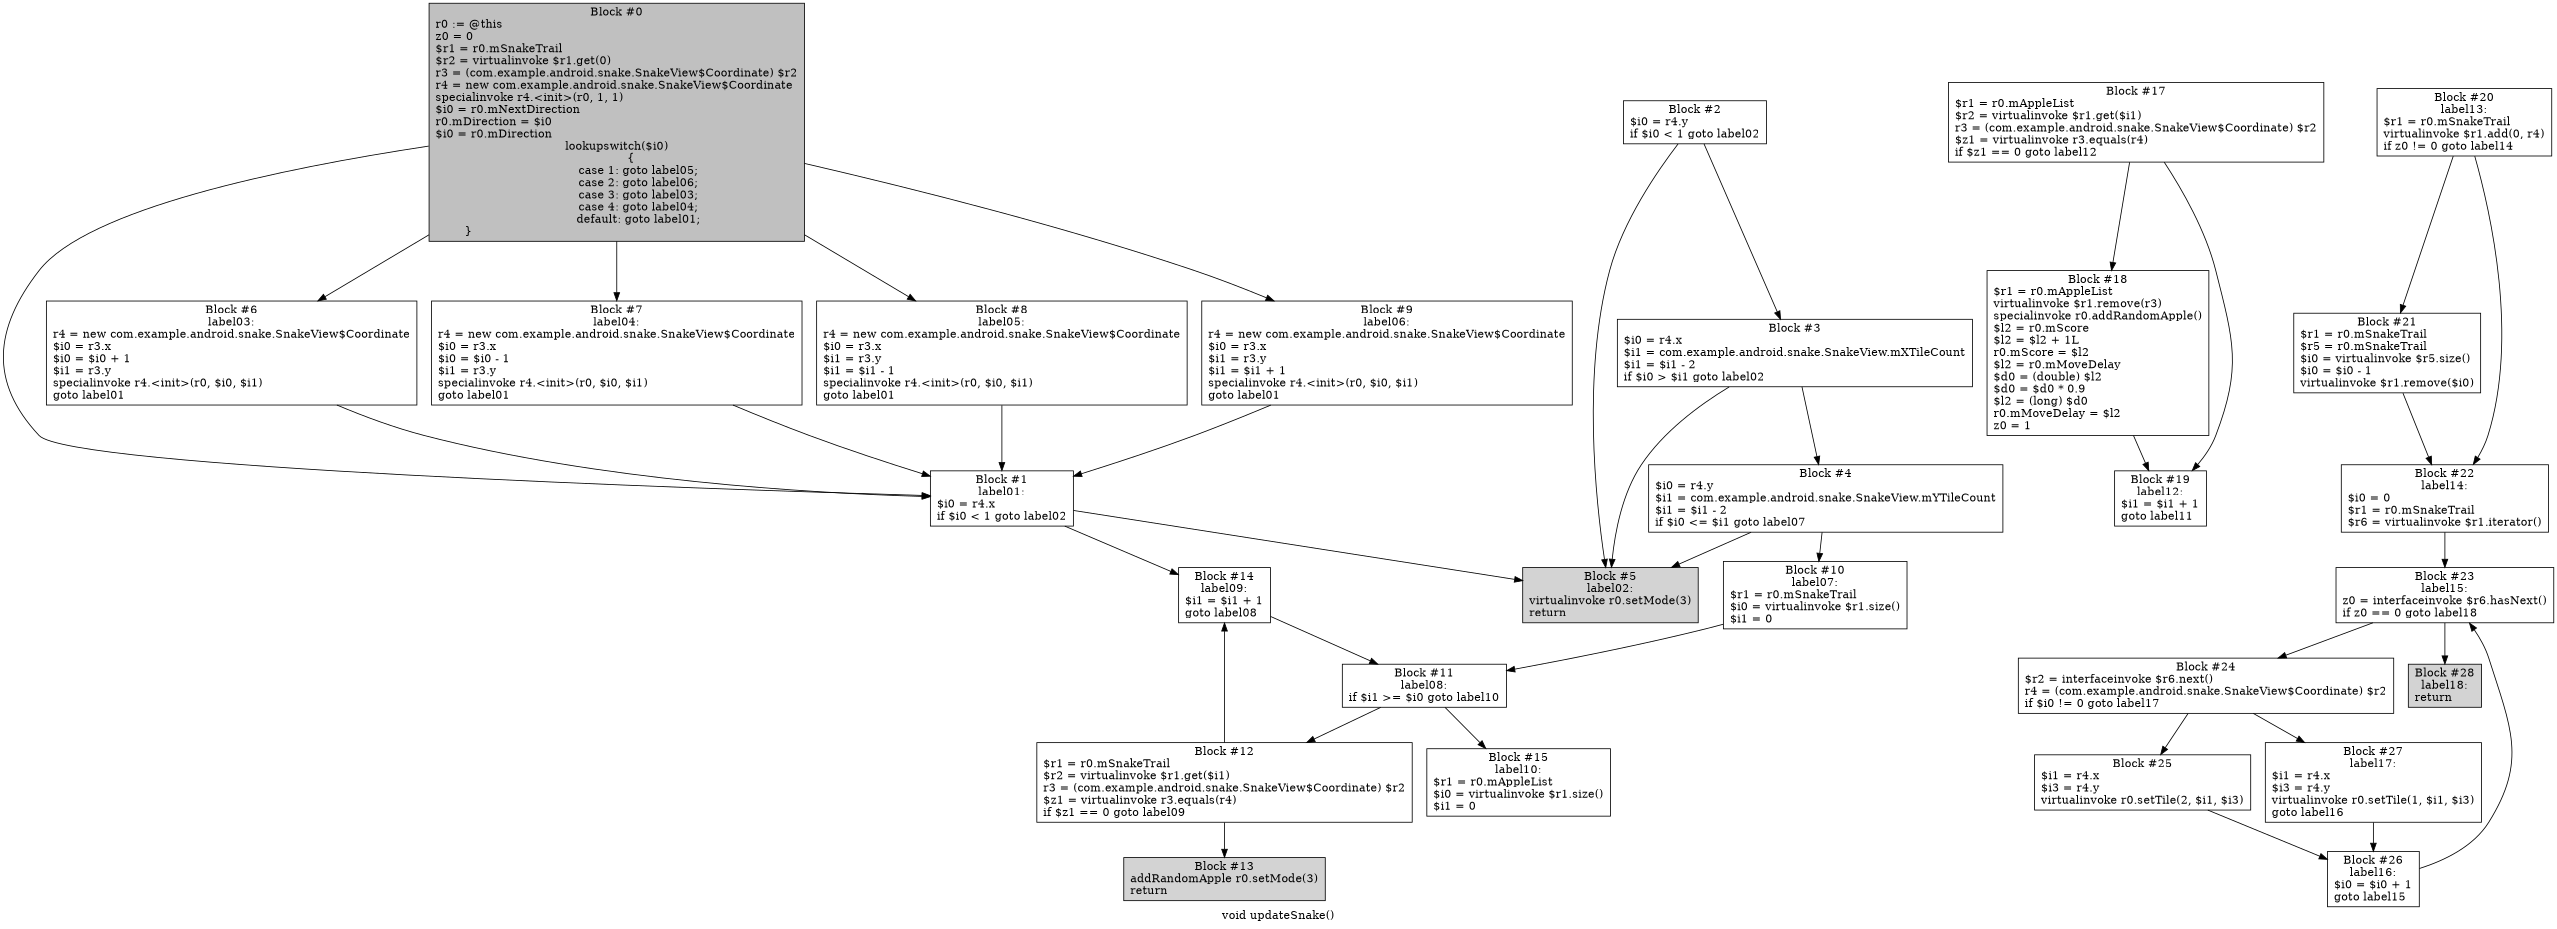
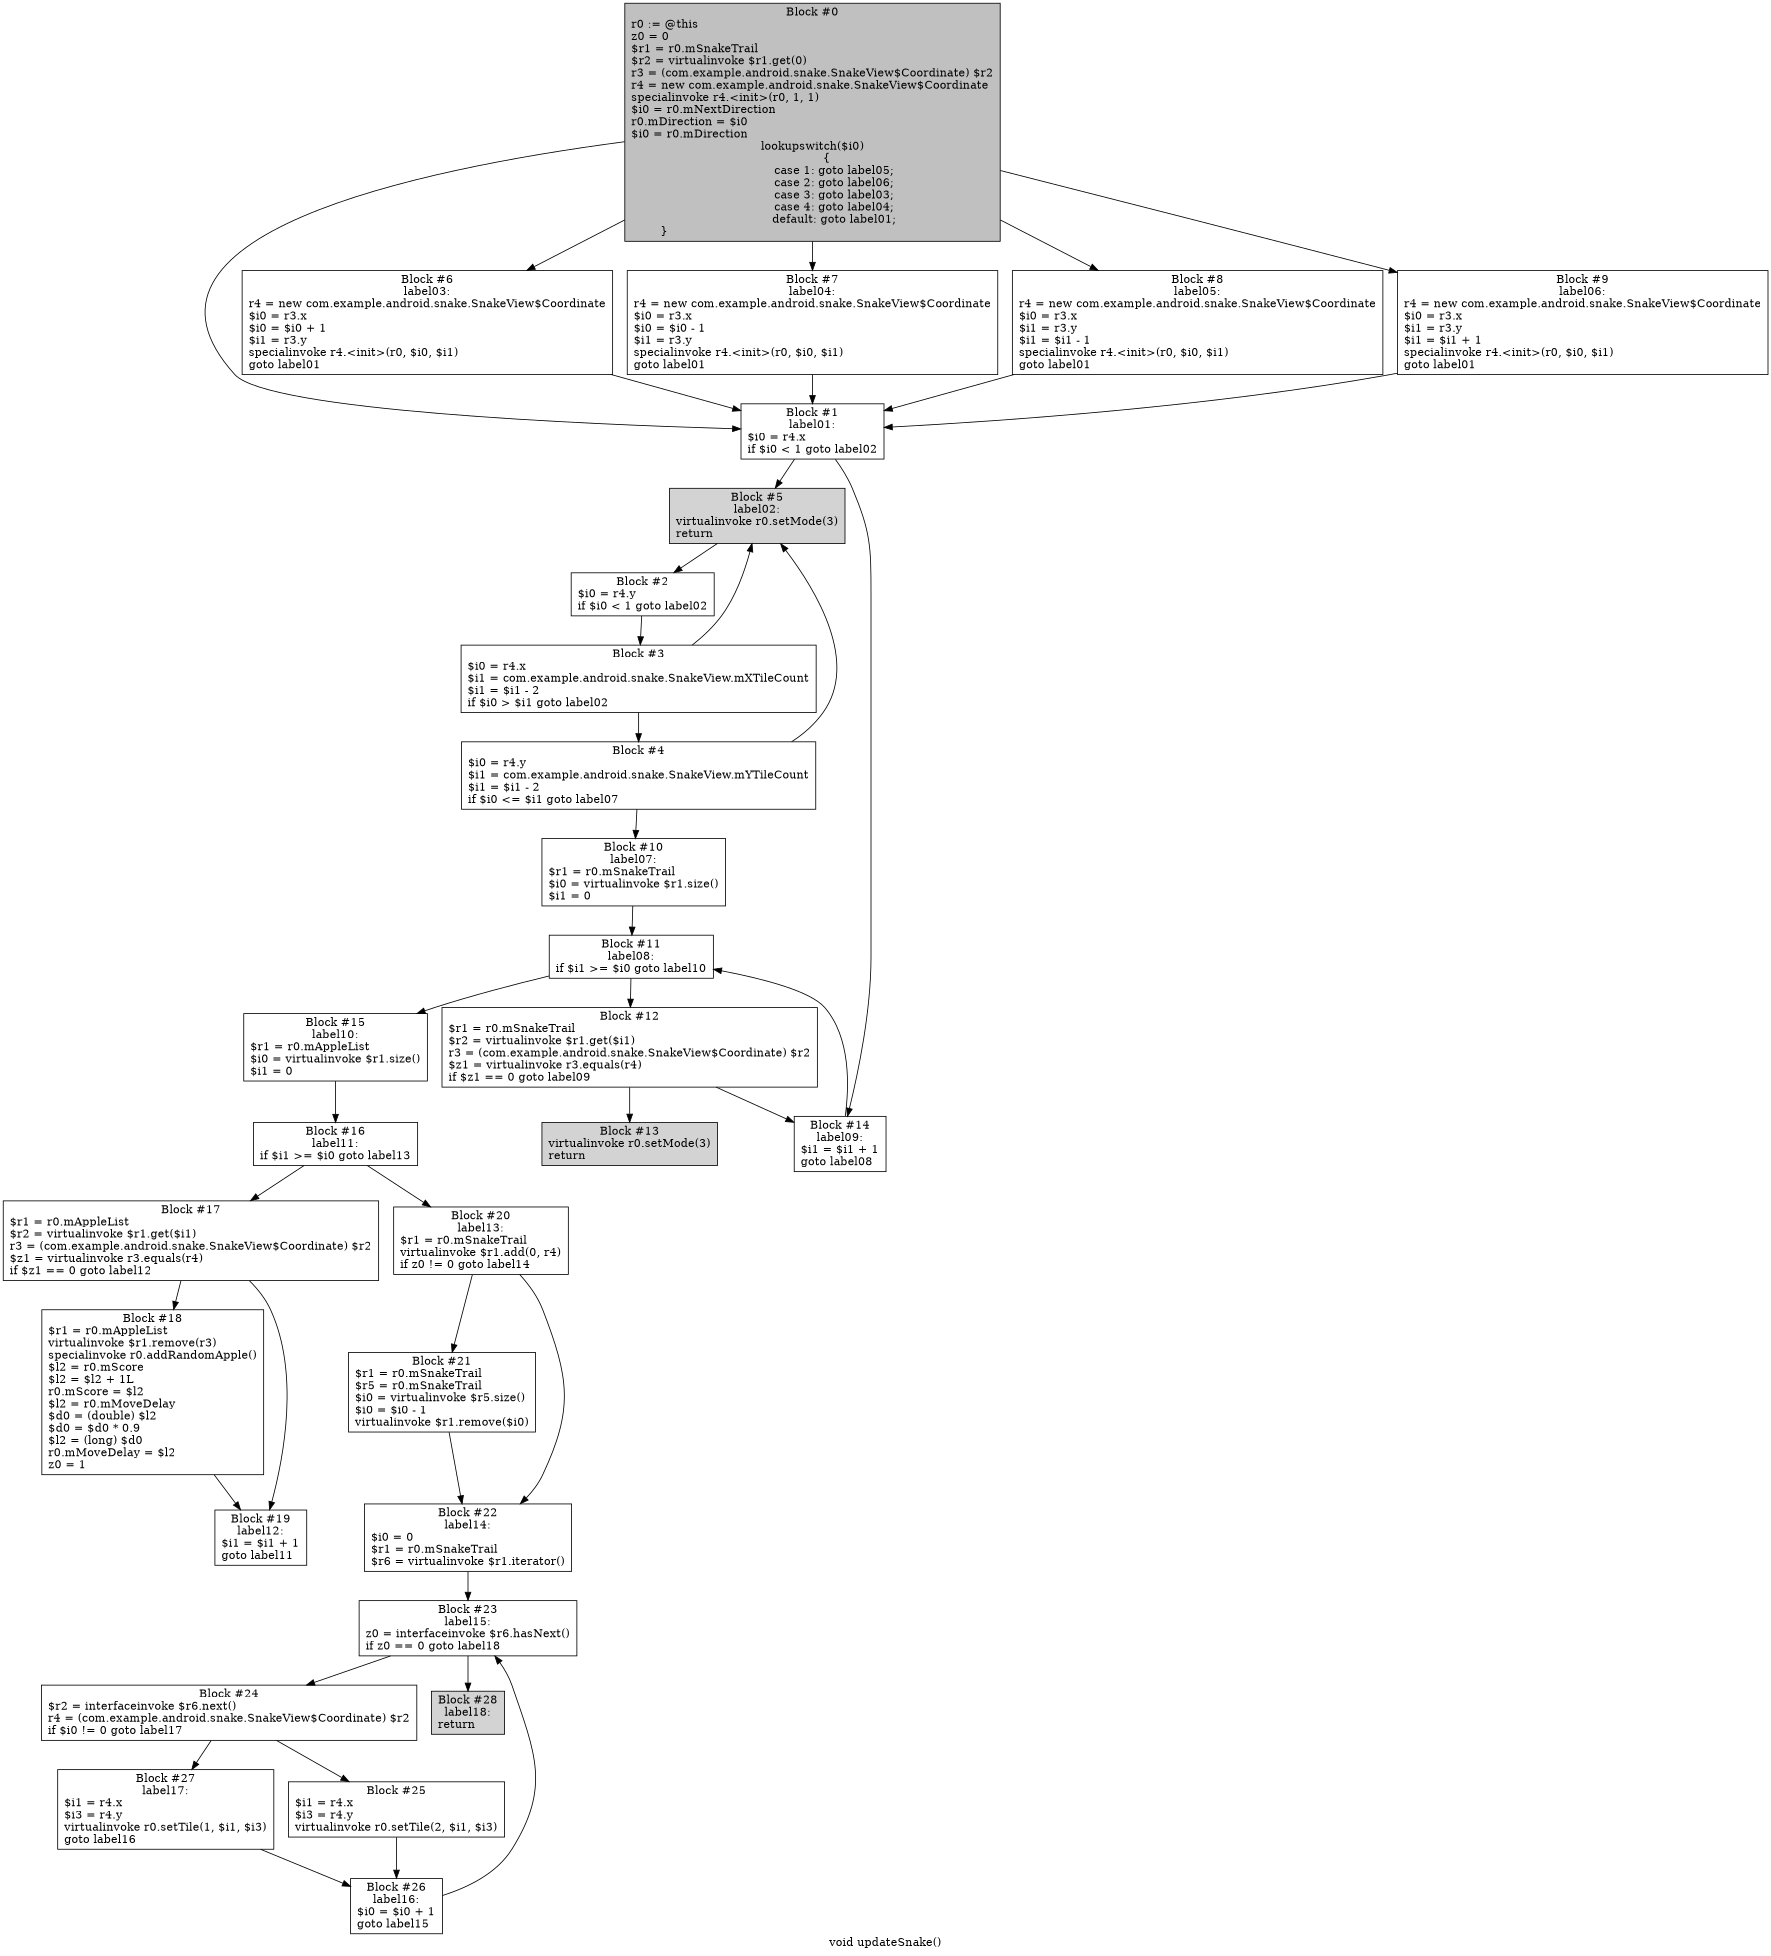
edge "Block #2 $i0 = r4.y if $i0 < 1 goto label02" -> "Block #5 label02: virtualinvoke r0.setMode(3) return": reversed
node "Block #13 addRandomApple r0.setMode(3) return": label "Block #13 addRandomApple r0.setMode(3) return" -> "Block #13 virtualinvoke r0.setMode(3) return"
node "Block #16 label11: if $i1 >= $i0 goto label13": added
